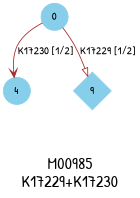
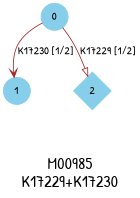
node "4": label "4" -> "1"
node "9": label "9" -> "2"
